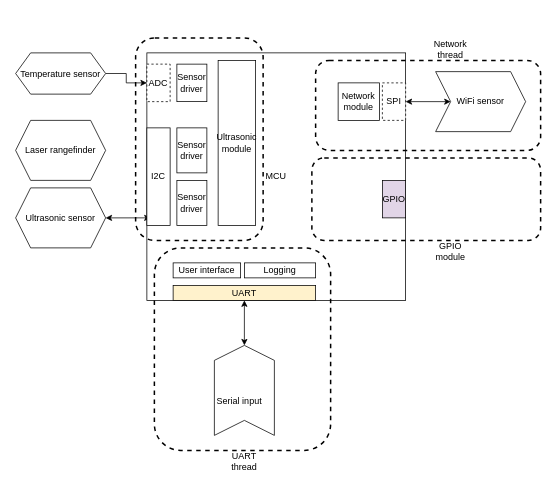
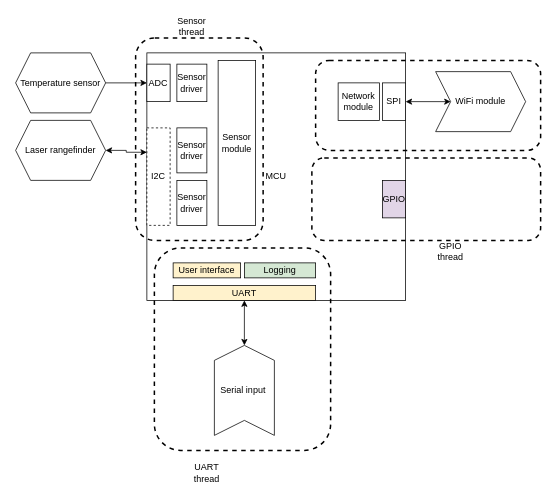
node "Sensor thread": added
node "Network thread": removed
node "Temperature sensor": size 90x41 -> 90x60
node "ADC": style dashed -> solid
node "SPI": style dashed -> solid
node "WiFi sensor": label "WiFi sensor" -> "WiFi module"
node "Ultrasonic module": label "Ultrasonic module" -> "Sensor module"
edge "Laser rangefinder" -- "I2C": added
node "I2C": style solid -> dashed
node "Ultrasonic sensor": removed
edge "I2C" -- "Ultrasonic sensor": removed
node "GPIO module": label "GPIO module" -> "GPIO thread"
node "User interface": fillcolor #ffffff -> #fff2cc
node "Logging": fillcolor #ffffff -> #d5e8d4
node "Serial input": moved (239, 402) -> (242, 390)
node "UART thread": moved (244, 462) -> (207, 473)
